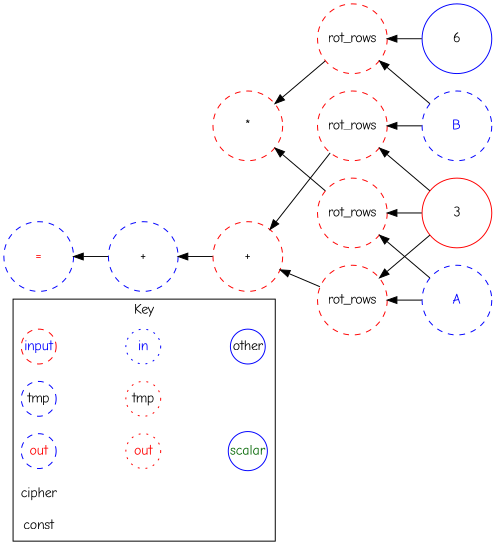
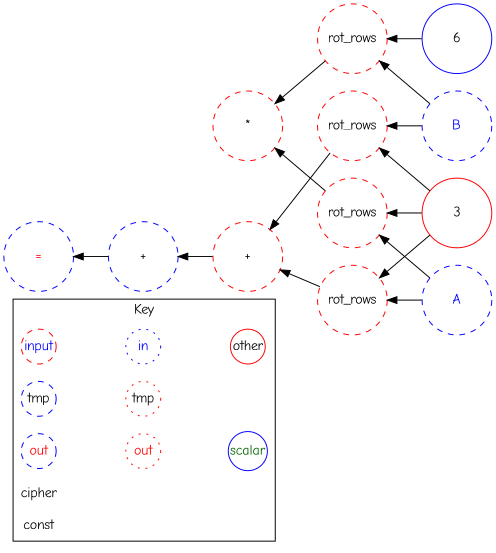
node "other": color blue -> red
